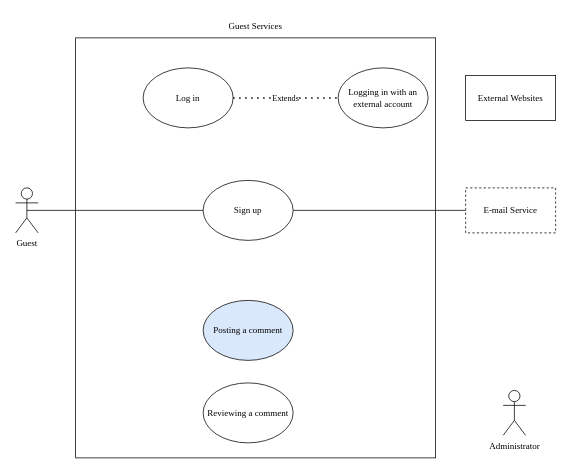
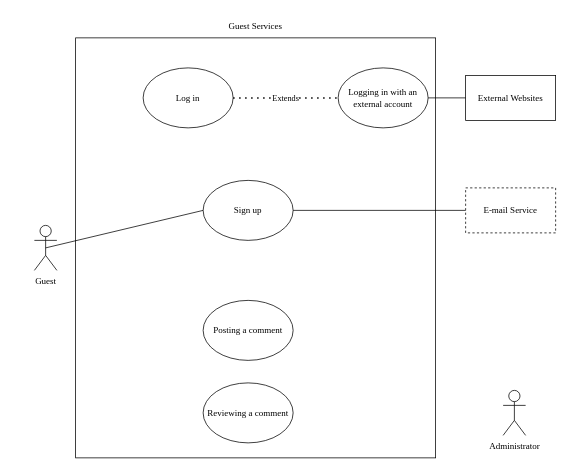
edge "Logging in with an external account" -- "External Websites": added
node "Guest": moved (27, 210) -> (45, 248)
node "Posting a comment": fillcolor #dae8fc -> #ffffff
